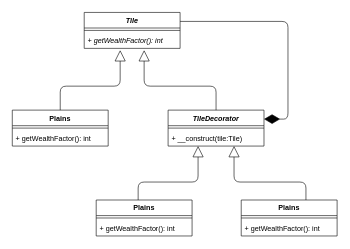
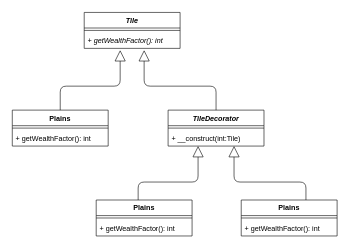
edge "Tile" -> "TileDecorator": removed
node "+ __construct(tile:Tile)": label "+ __construct(tile:Tile)" -> "+ __construct(int:Tile)"
